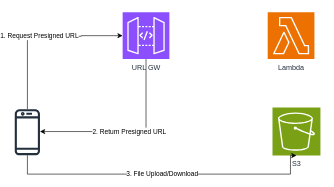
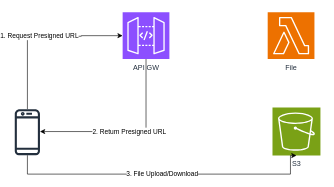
node "URL GW": label "URL GW" -> "API GW"
node "Lambda": label "Lambda" -> "File"
